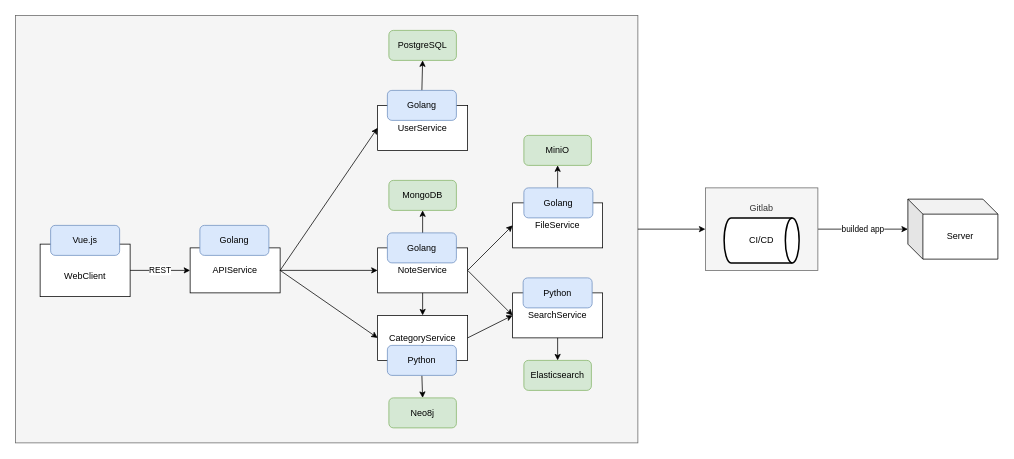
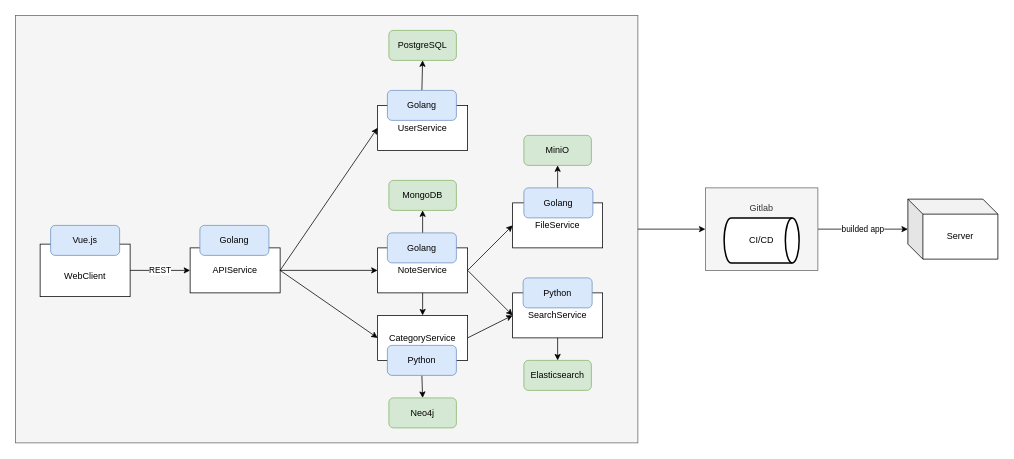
node "Neo8j": label "Neo8j" -> "Neo4j"
